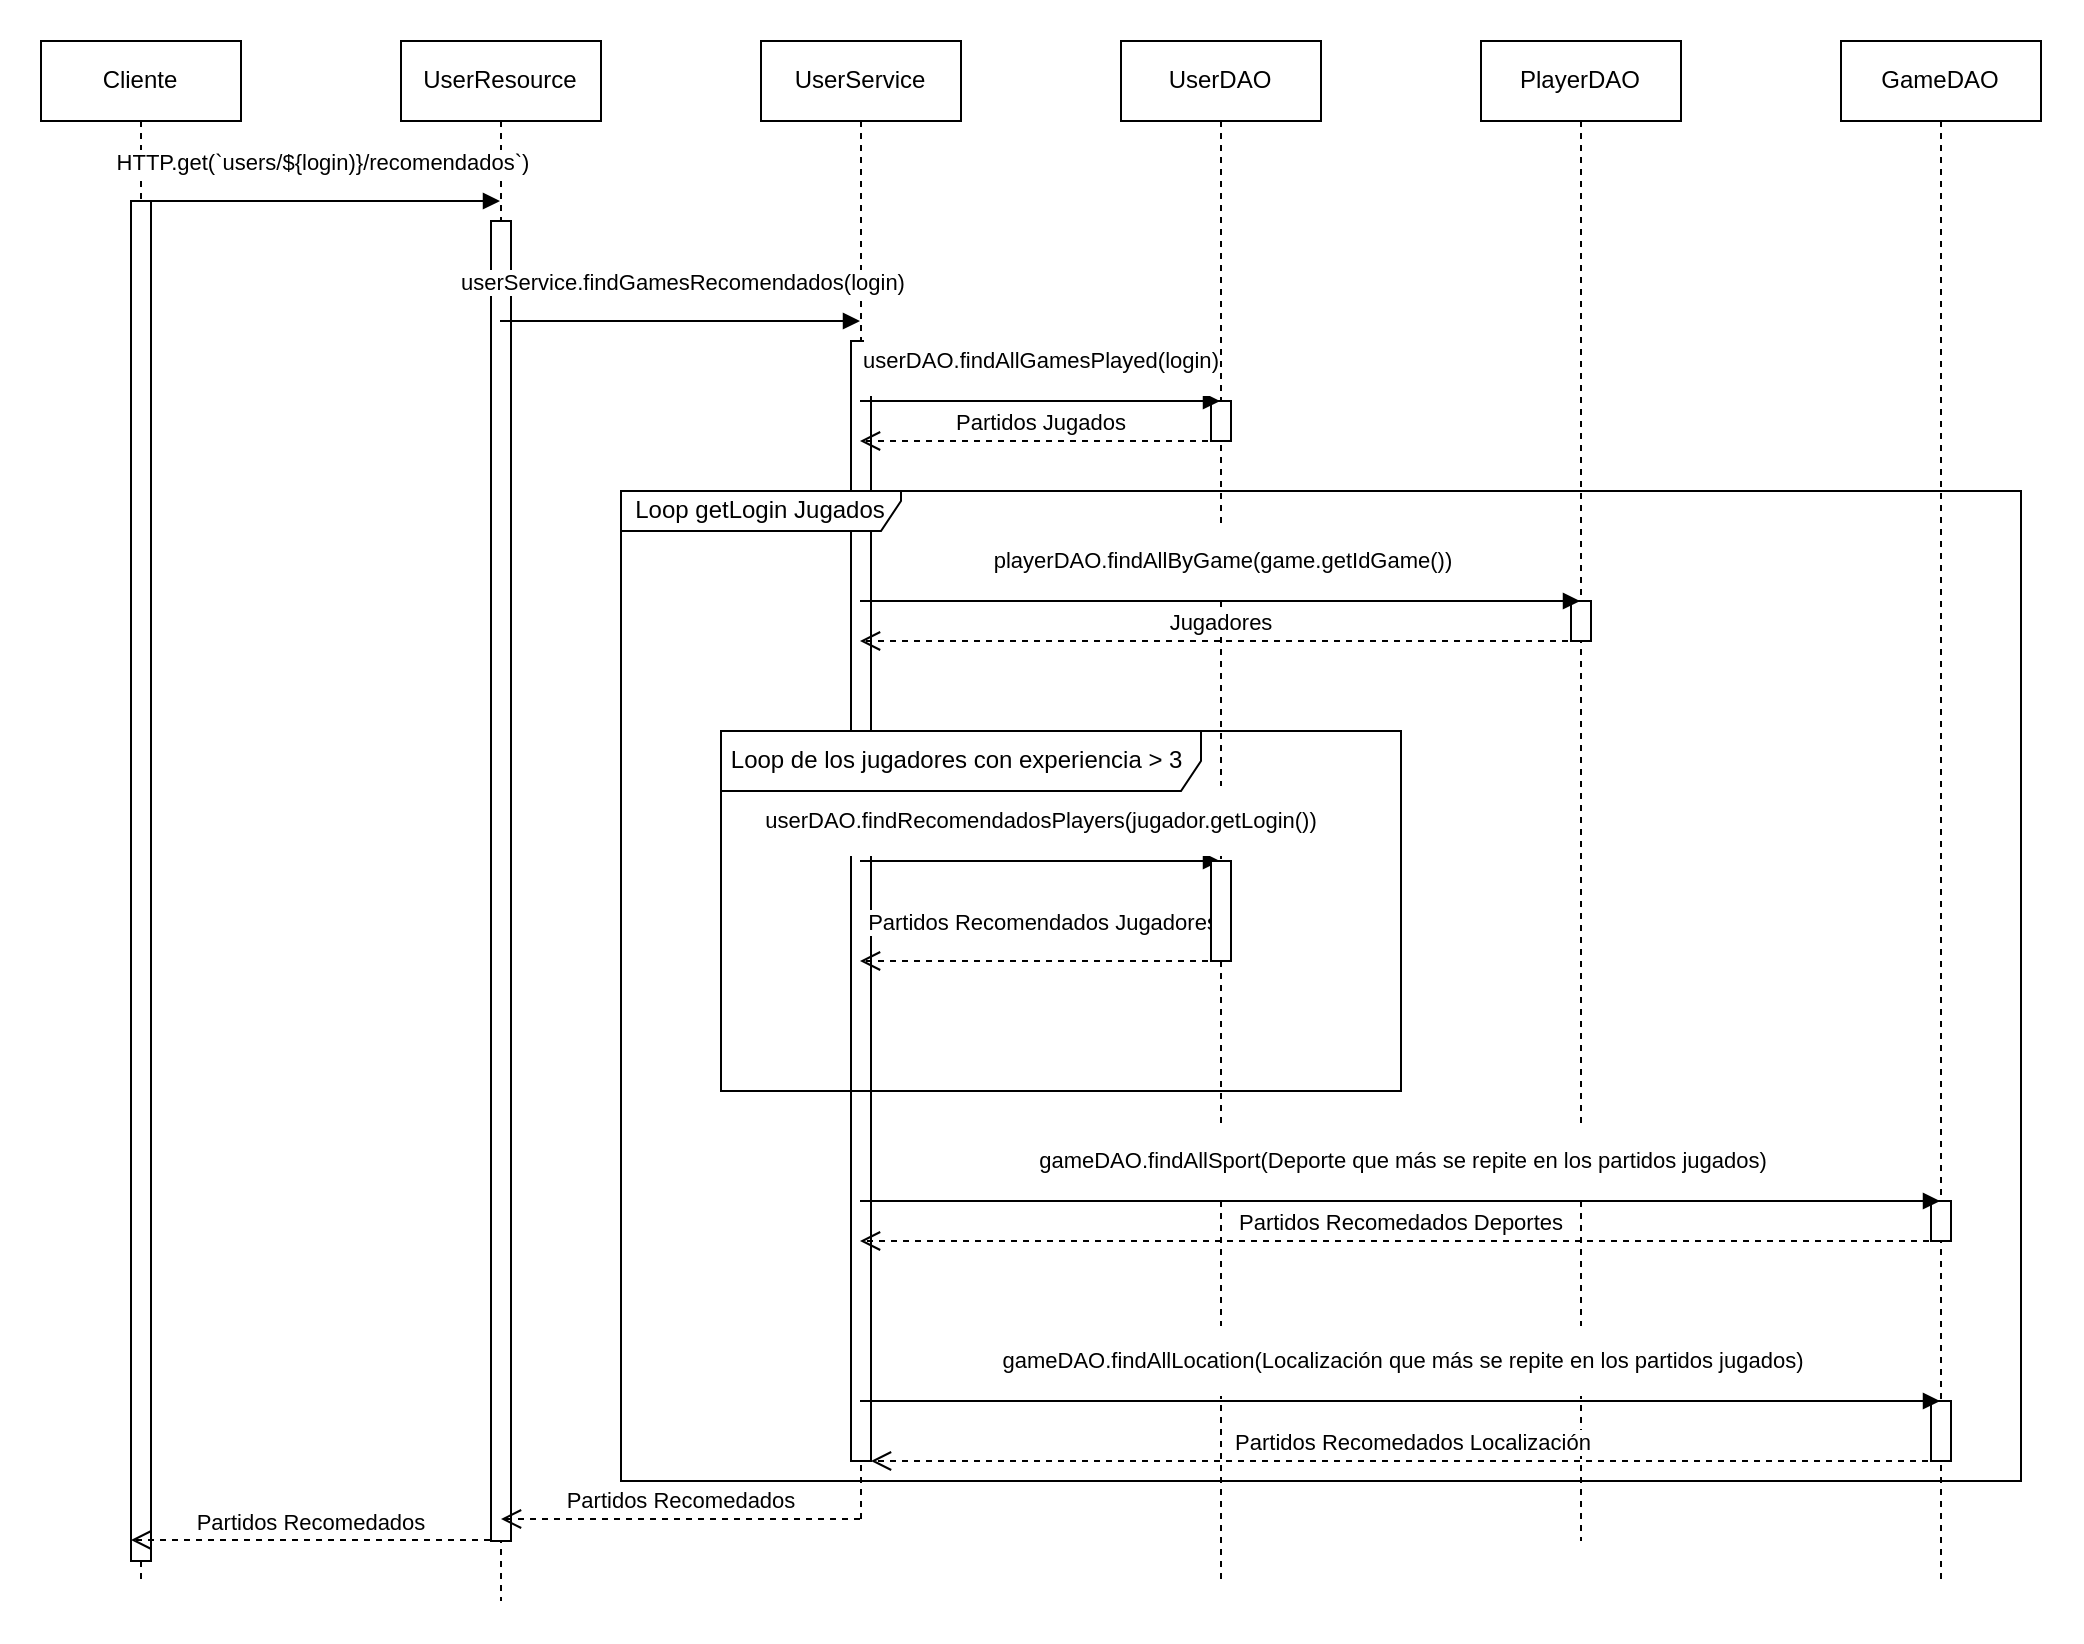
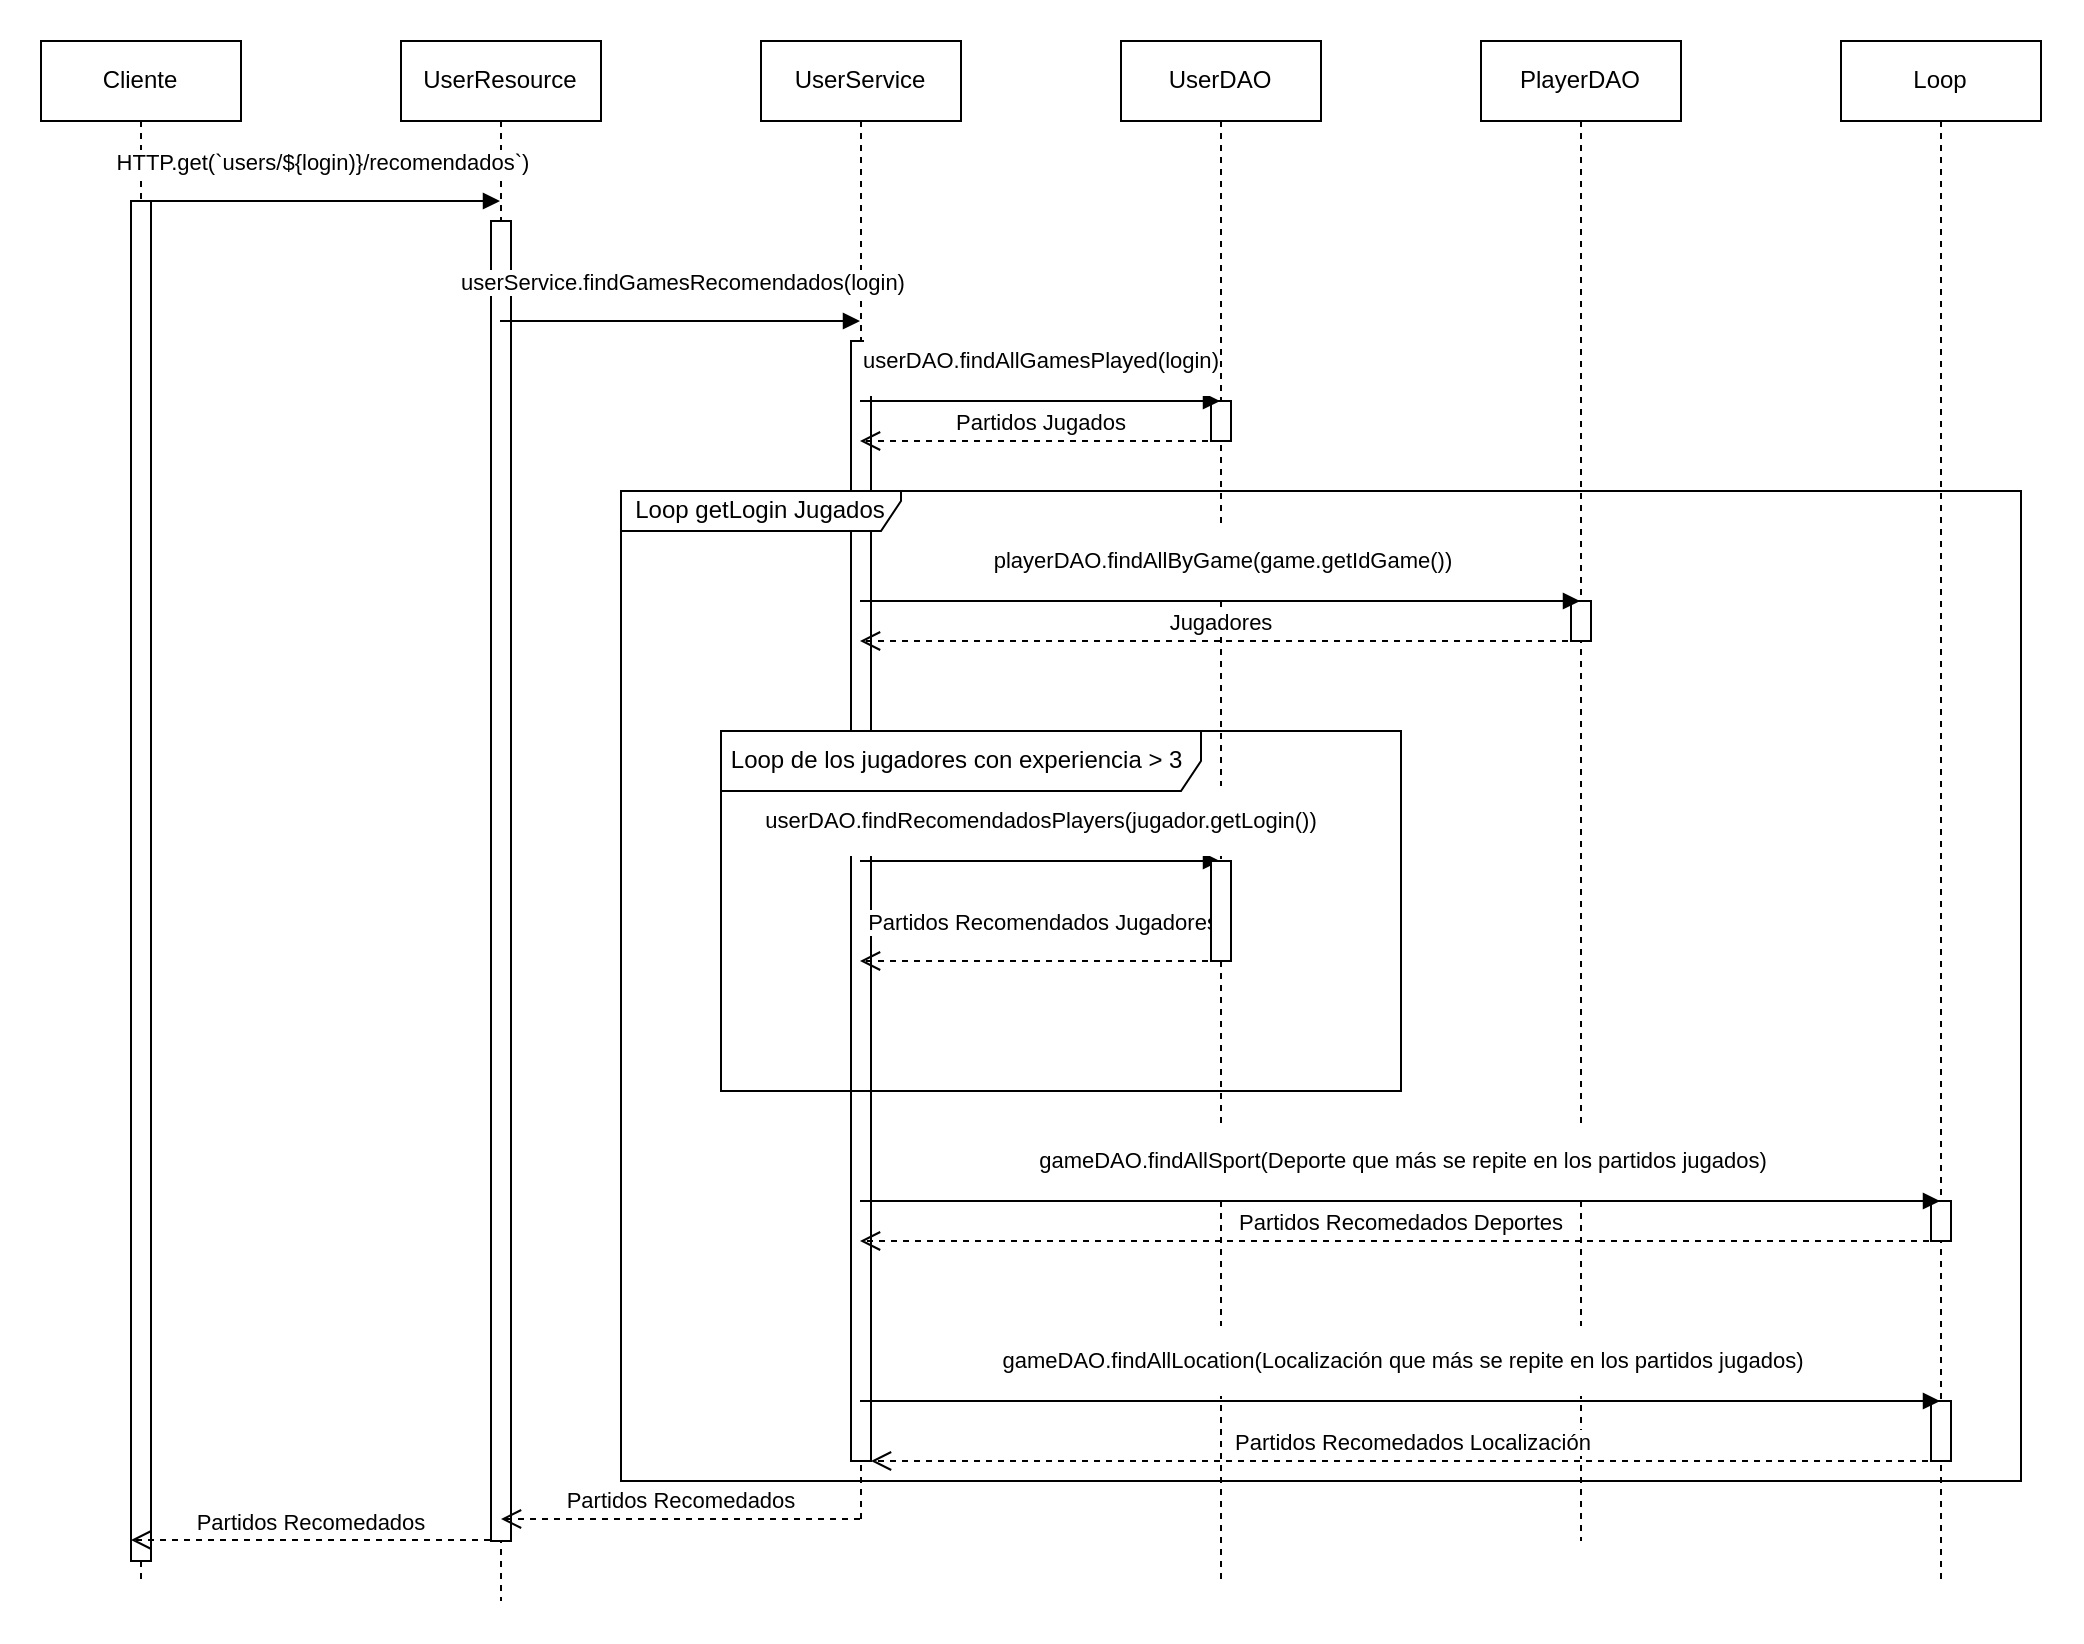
node "GameDAO": label "GameDAO" -> "Loop"
